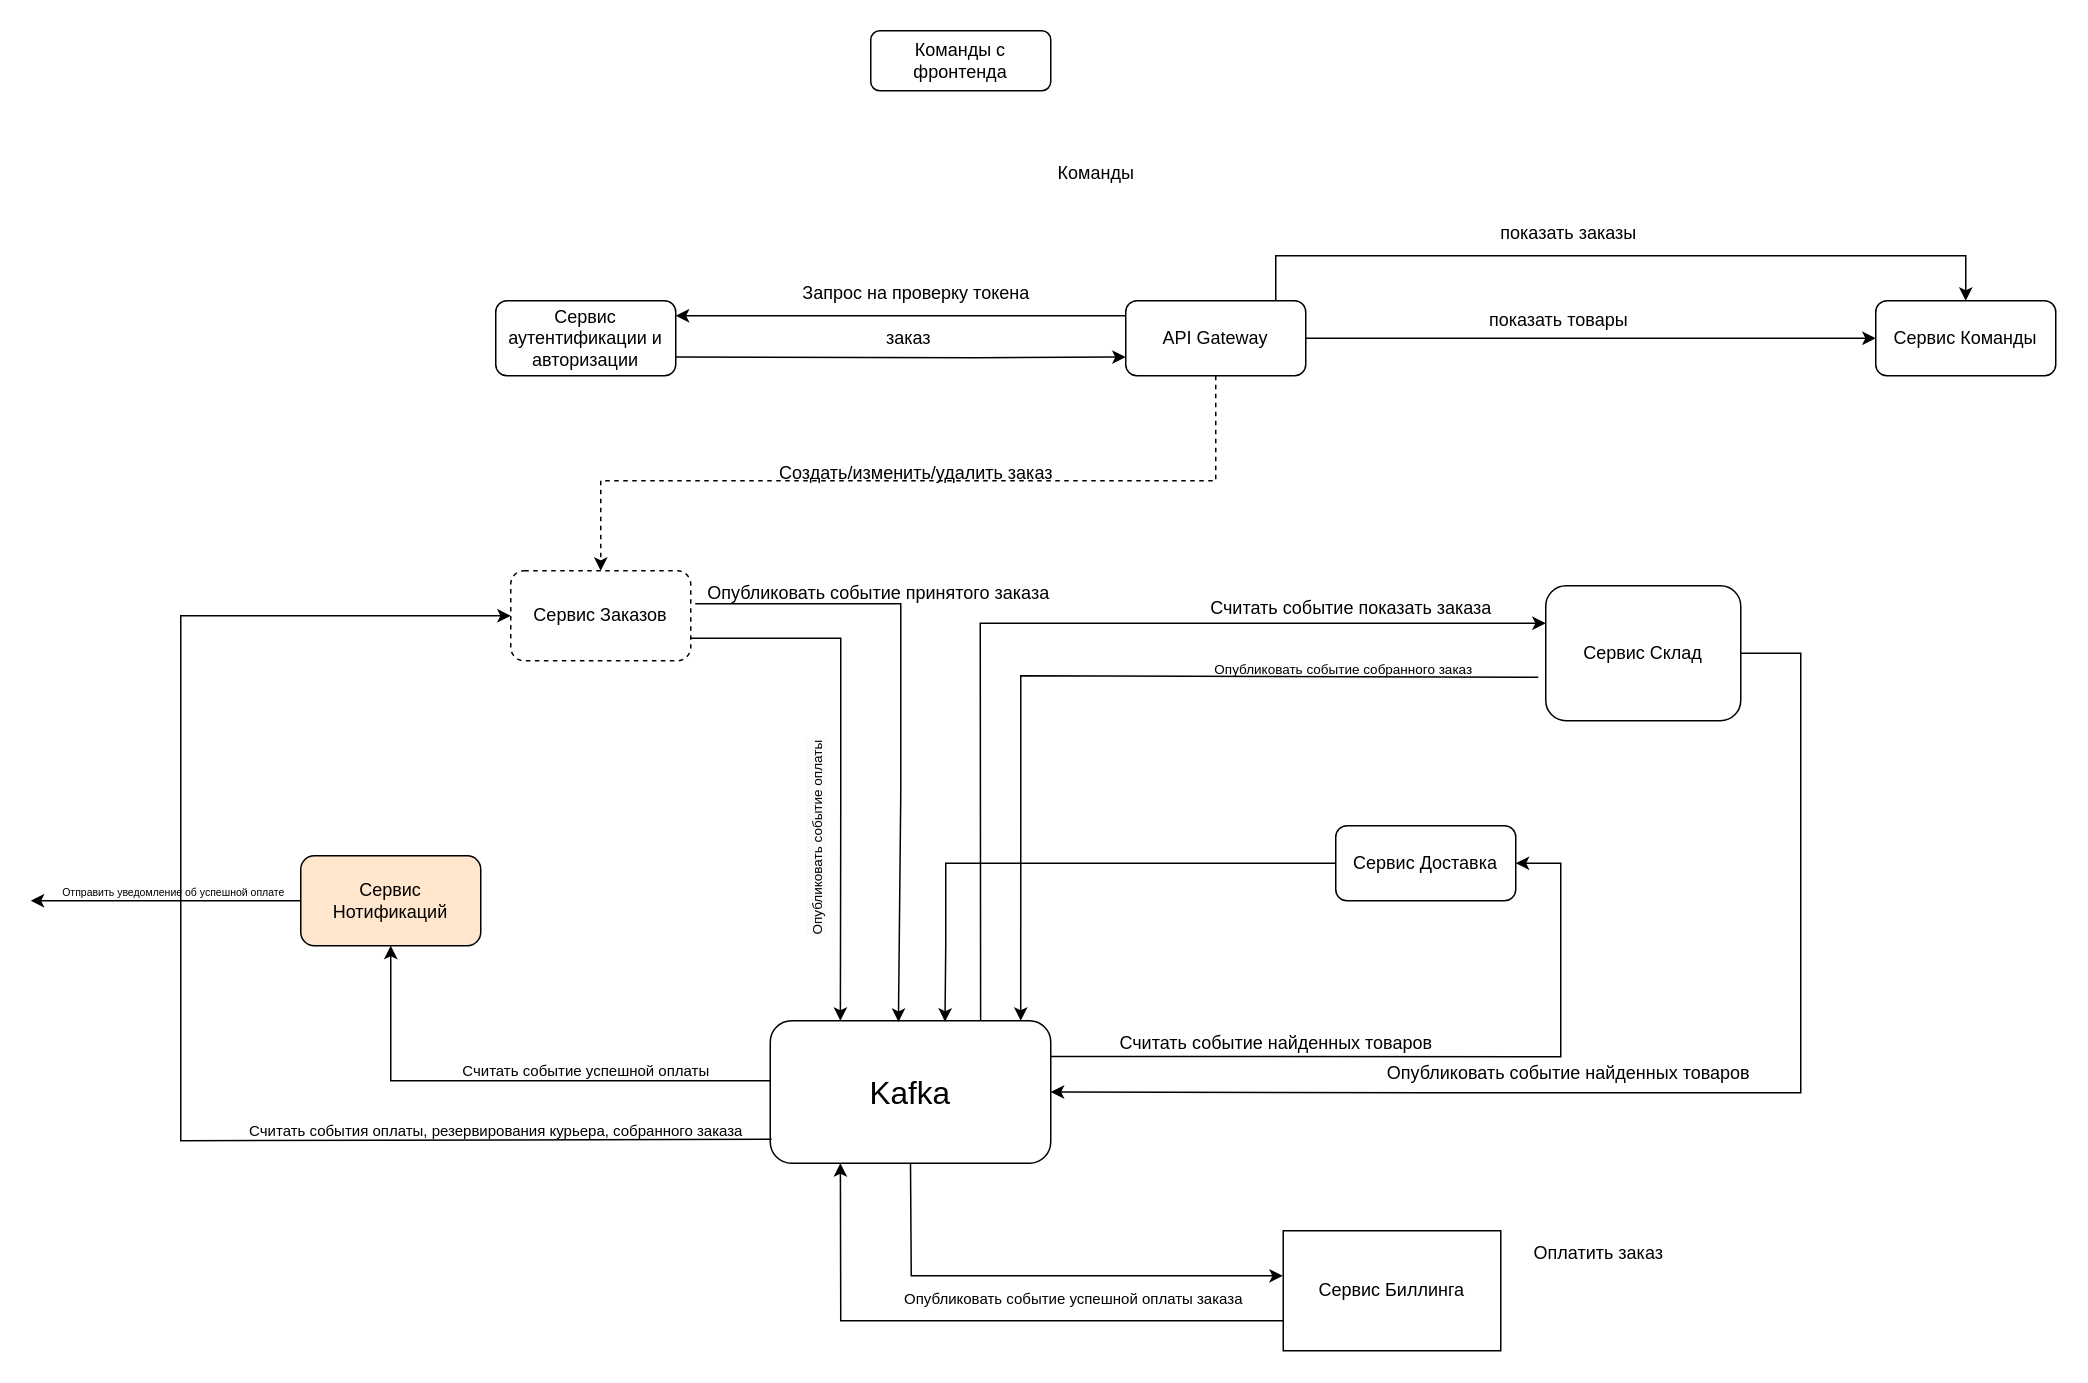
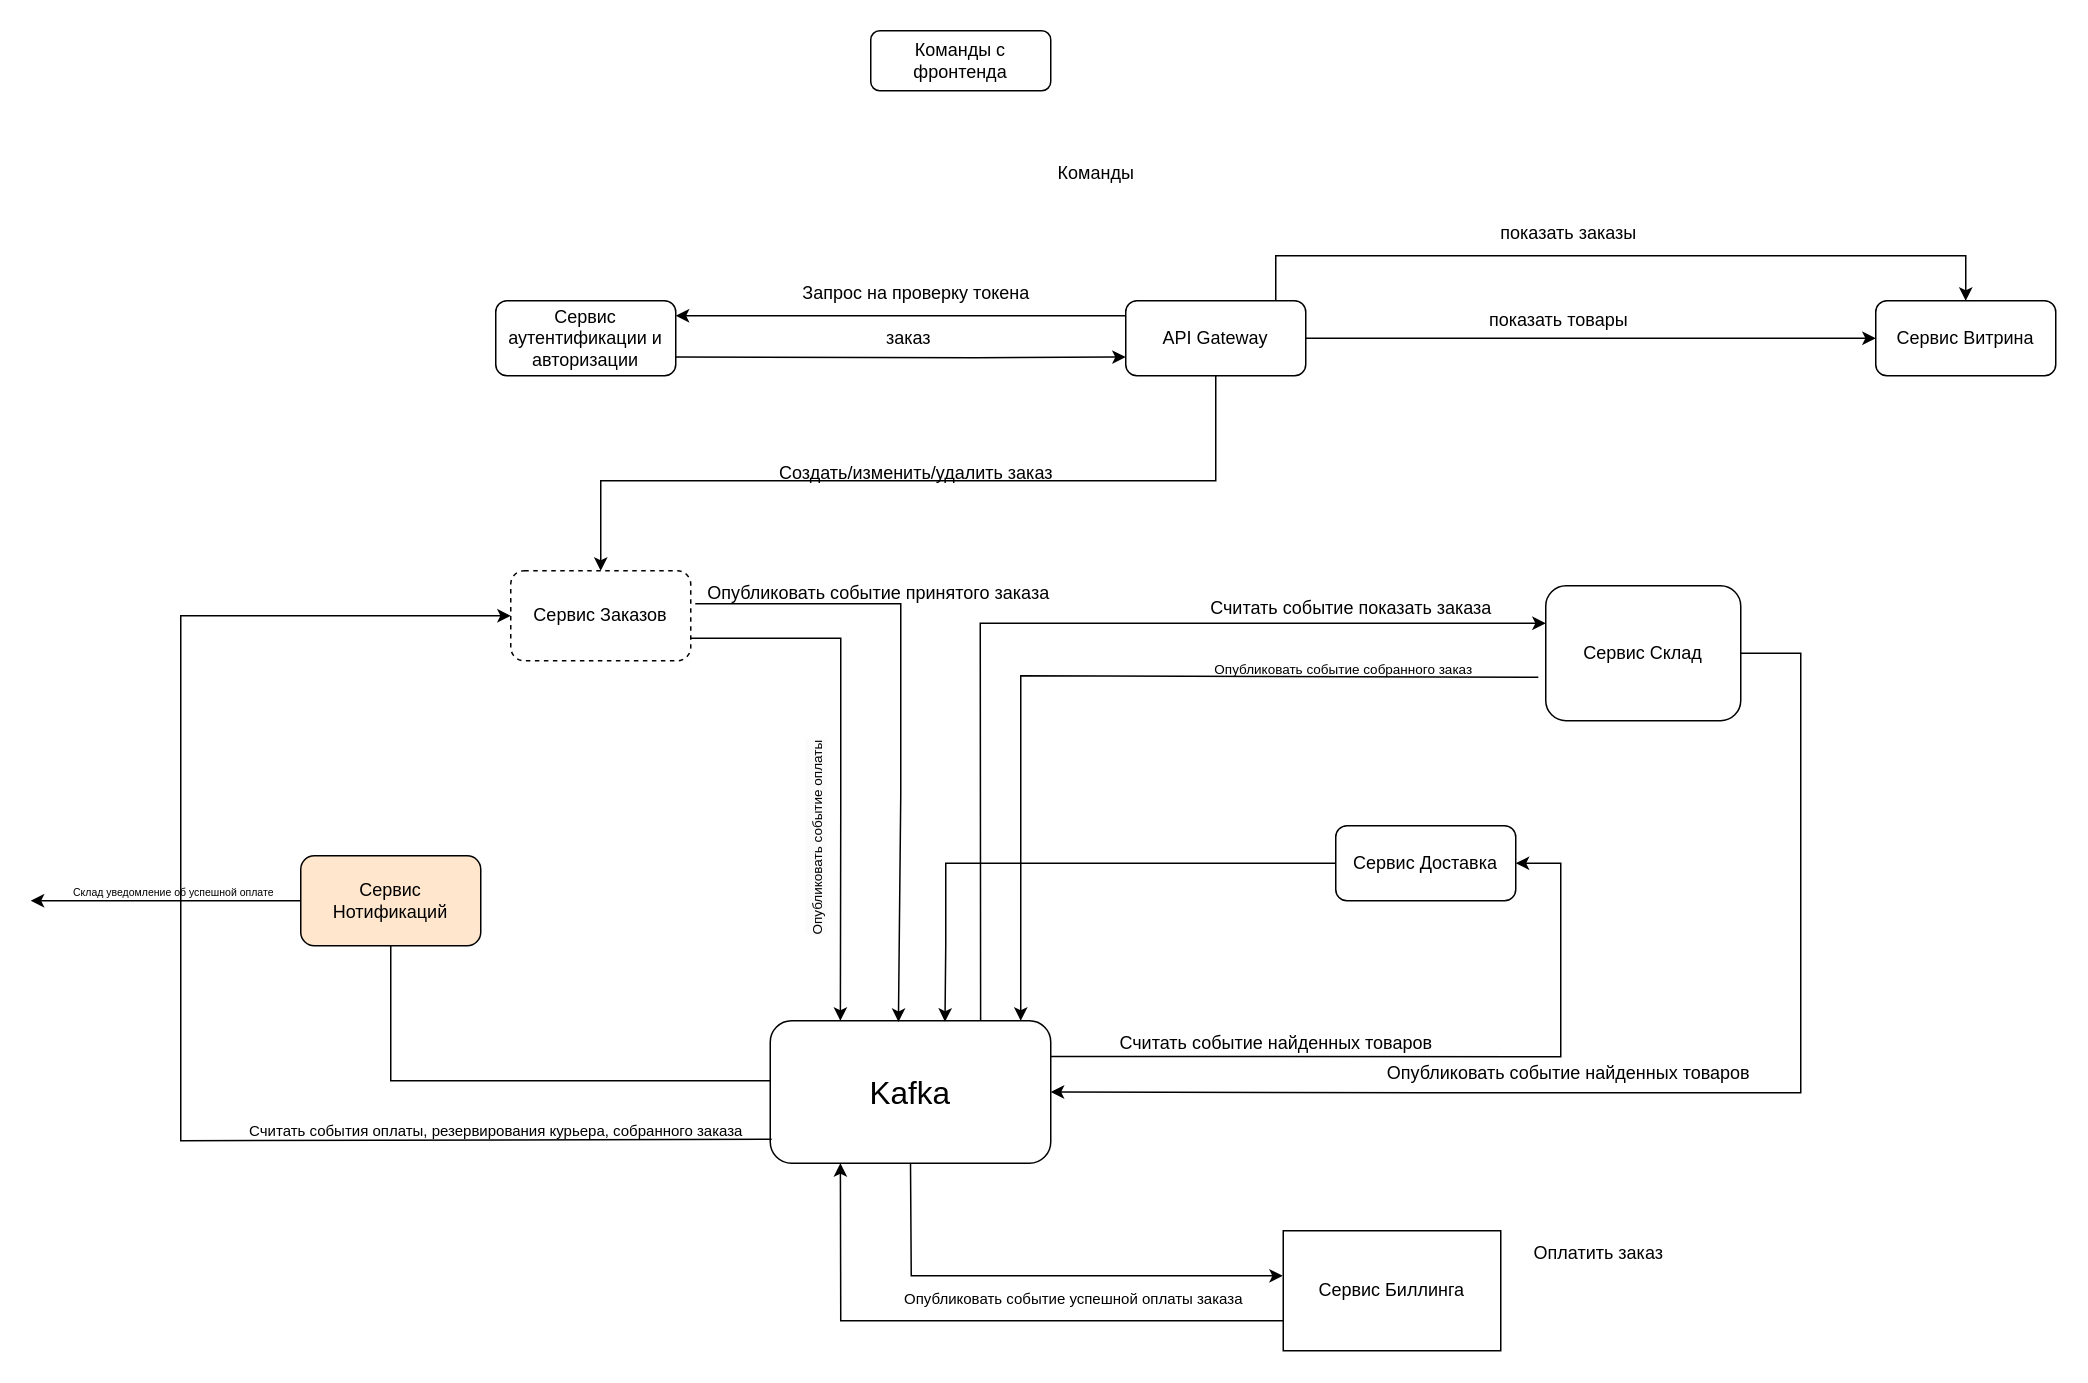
node "Сервис Команды": label "Сервис Команды" -> "Сервис Витрина"
edge "API Gateway" -> "Сервис Заказов": style dashed -> solid
node "Отправить уведомление об успешной оплате": label "Отправить уведомление об успешной оплате" -> "Склад уведомление об успешной оплате"
edge "Kafka" -> "Сервис Нотификаций": arrowhead classic -> none
node "Считать событие успешной оплаты": removed
